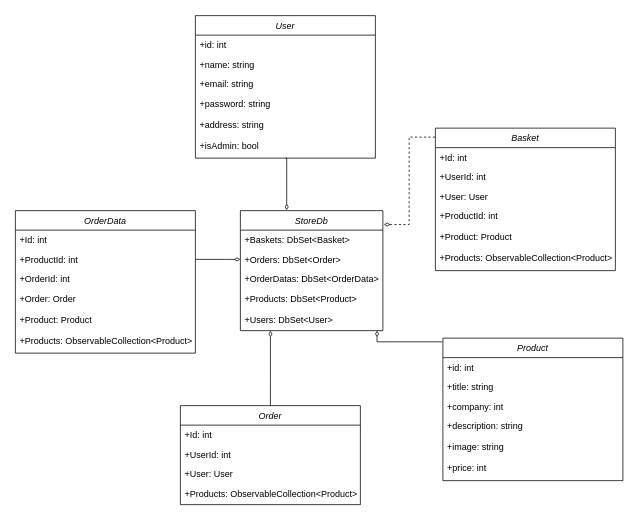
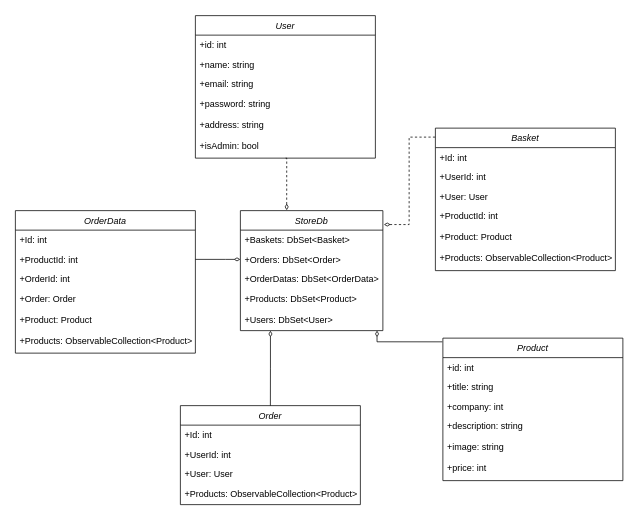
edge "User" -> "StoreDb": style solid -> dashed
